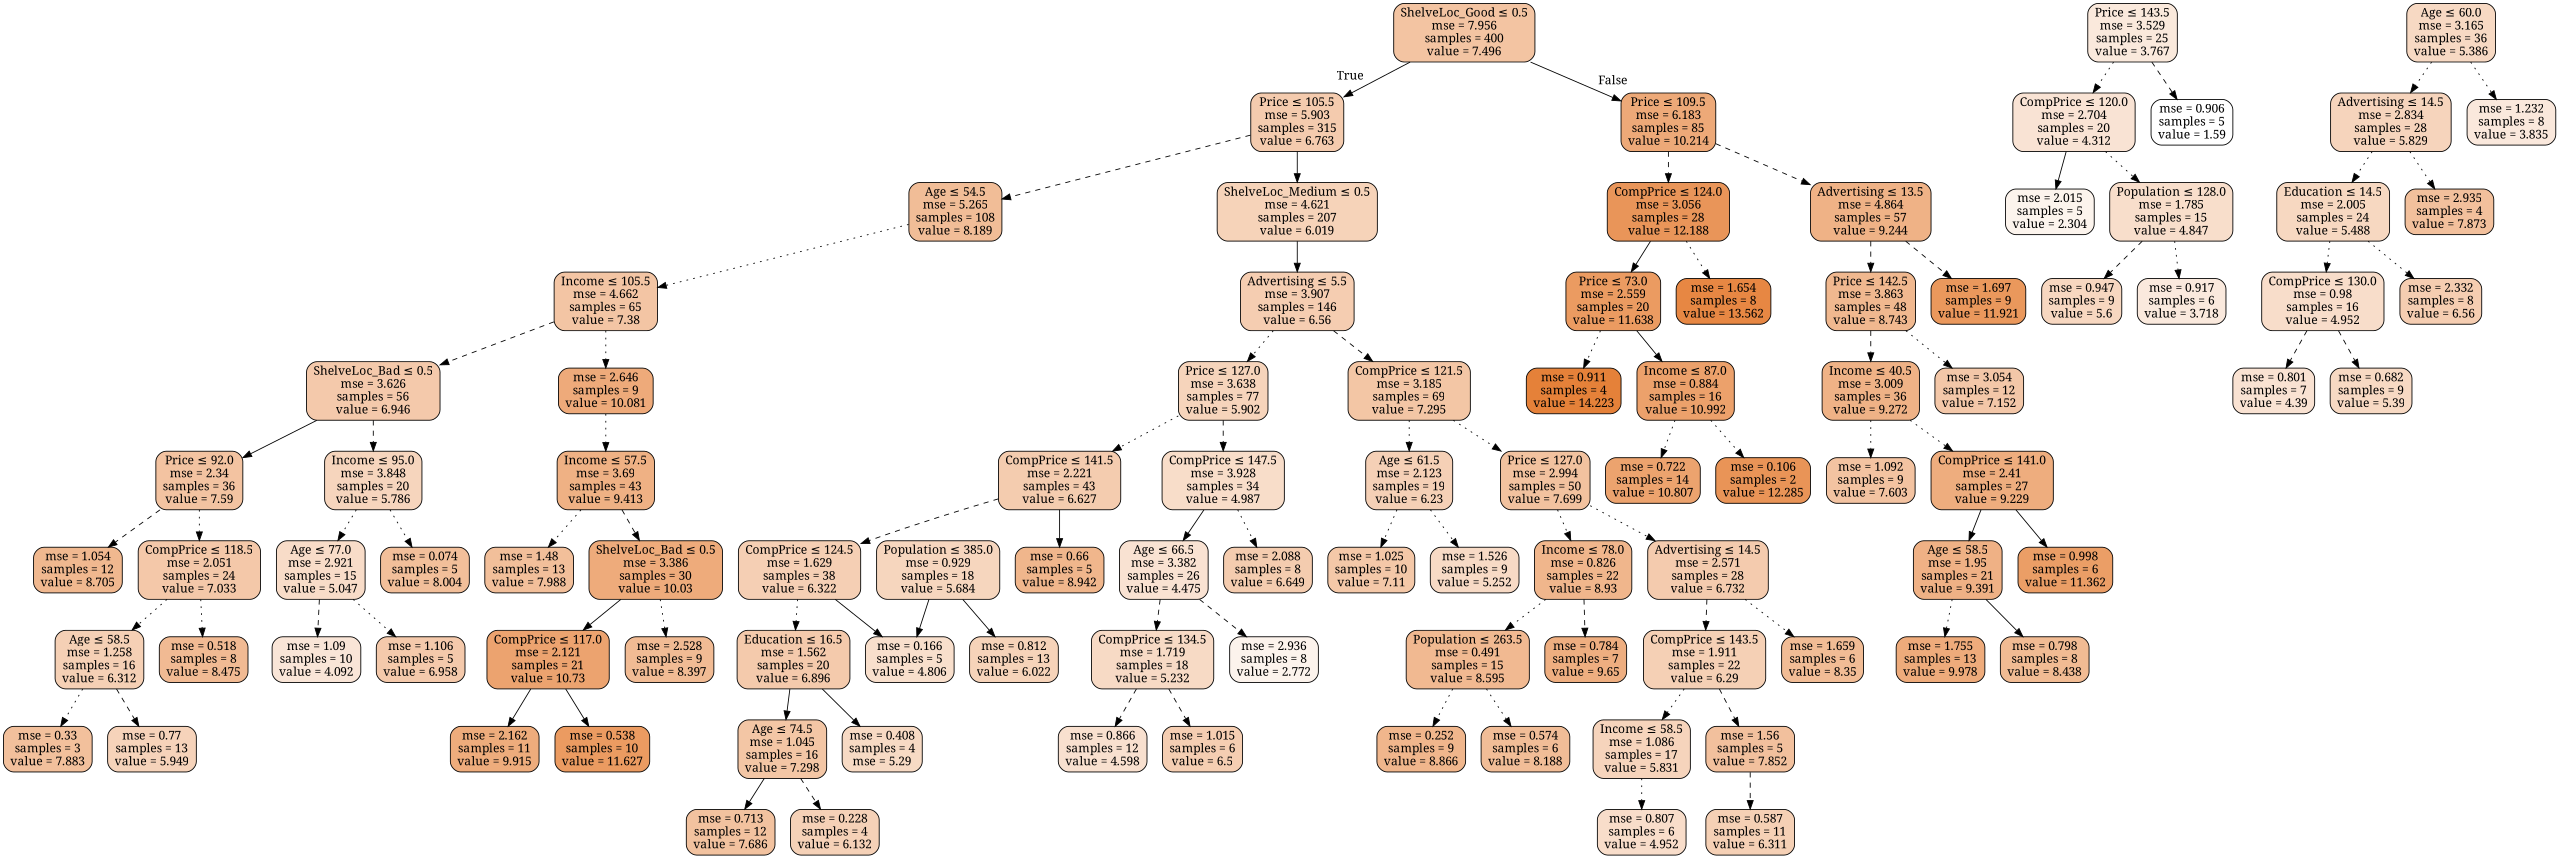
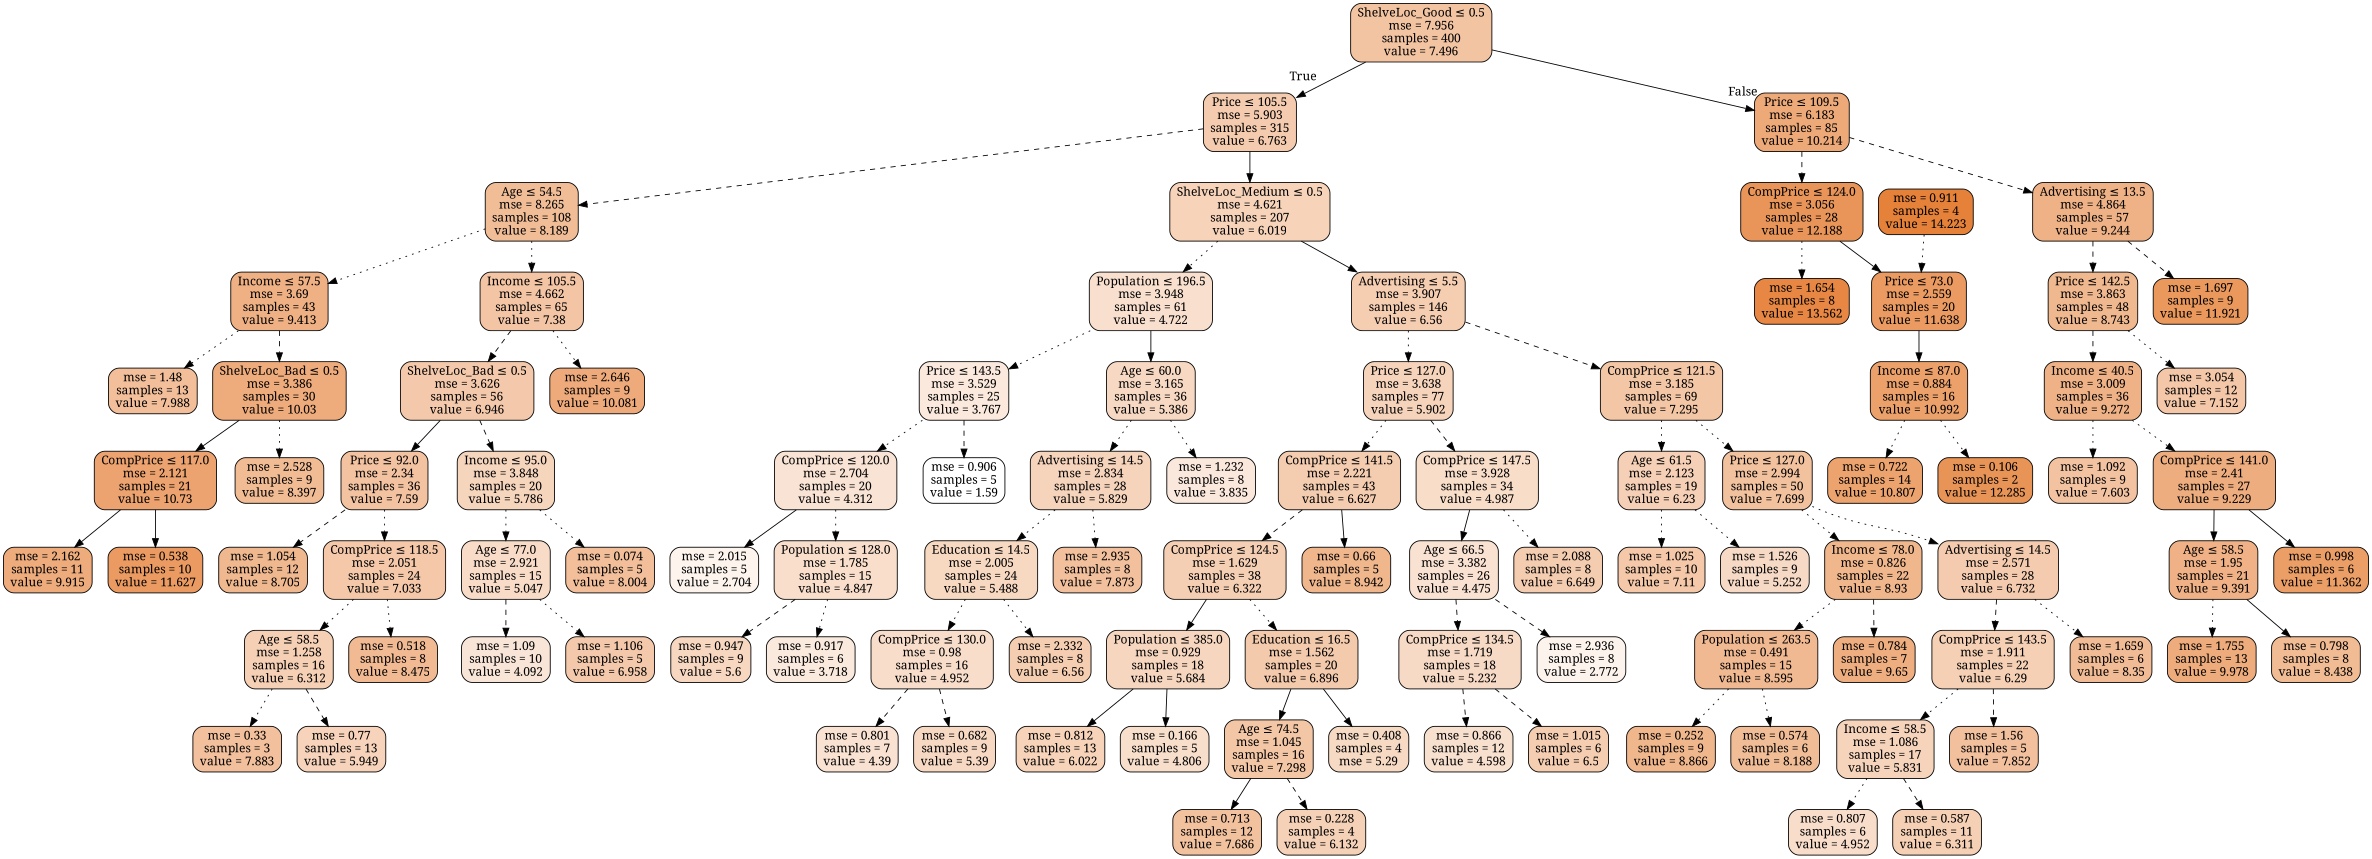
node "Age ≤ 54.5": text "mse = 5.265" -> "mse = 8.265"
node "mse = 2.935": text "samples = 4" -> "samples = 8"
node "mse = 2.015": text "value = 2.304" -> "value = 2.704"
node "Population ≤ 196.5": added
edge "Price ≤ 73.0" -> "mse = 0.911": reversed
edge "mse = 2.646" -> "Income ≤ 57.5": now "Age ≤ 54.5" -> "Income ≤ 57.5"
edge "CompPrice ≤ 124.5" -> "mse = 0.166": now "CompPrice ≤ 124.5" -> "Population ≤ 385.0"
edge "mse = 1.56" -> "mse = 0.587": now "Income ≤ 58.5" -> "mse = 0.587"
